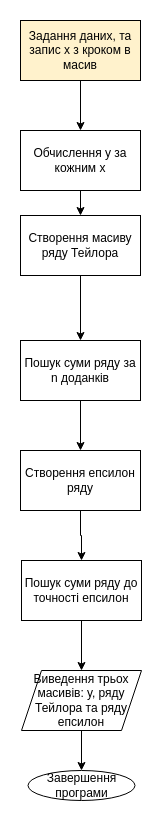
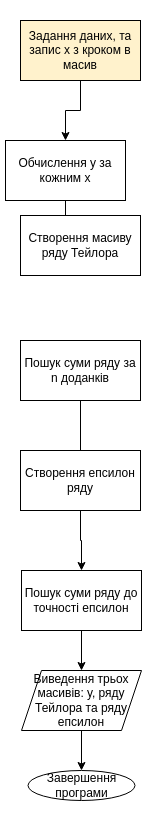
node "Обчислення у за кожним х": moved (81, 161) -> (66, 171)
edge "Створення масиву ряду Тейлора" -> "Пошук суми ряду за n доданків": removed
edge "Пошук суми ряду за n доданків" -> "Створення епсилон ряду": arrowhead classic -> none
node "Пошук суми ряду до точності епсилон": moved (82, 591) -> (82, 601)
